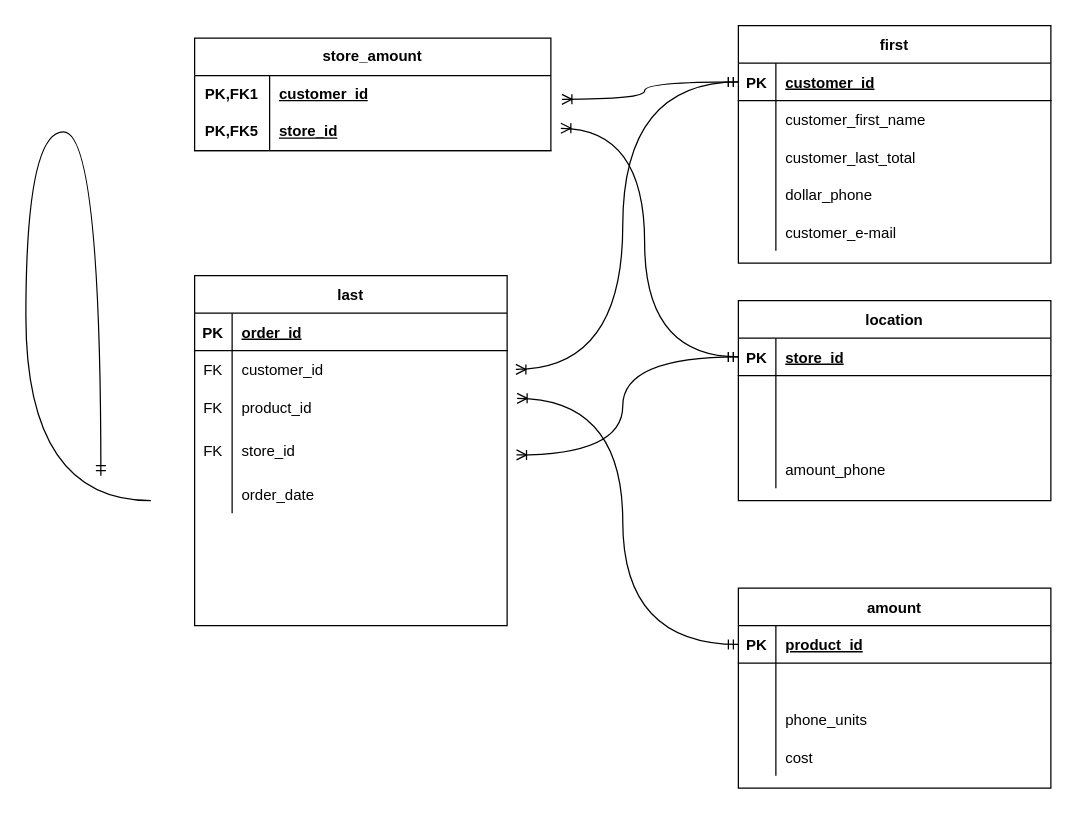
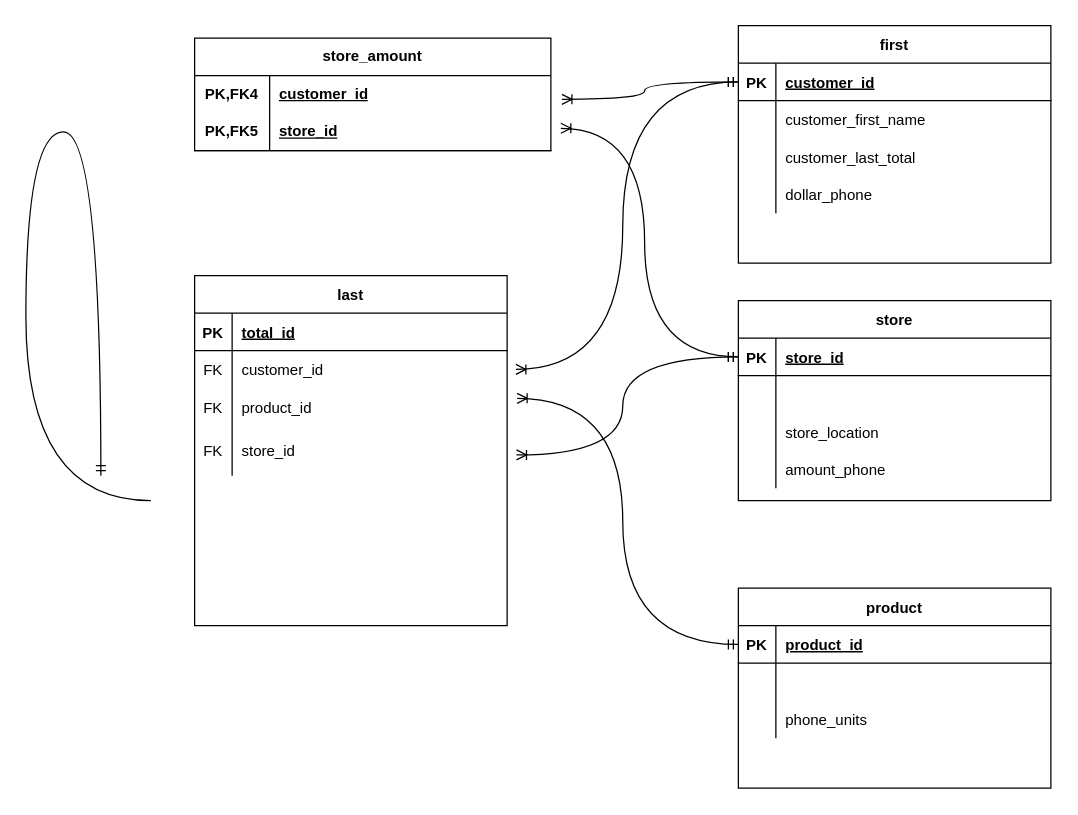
node "PK,FK1": label "PK,FK1" -> "PK,FK4"
node "customer_e-mail": removed
node "location": label "location" -> "store"
node "order_id": label "order_id" -> "total_id"
node "store_location": added
node "order_date": removed
node "amount": label "amount" -> "product"
node "cost": removed
